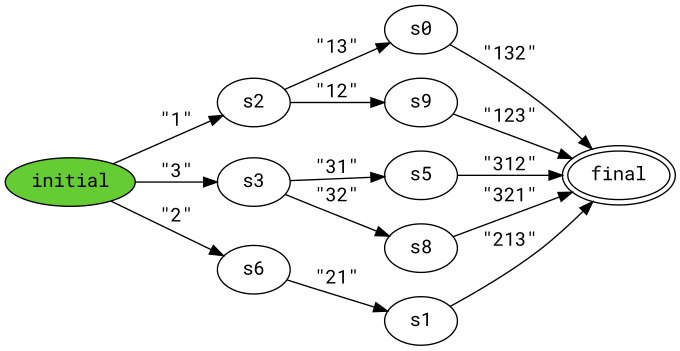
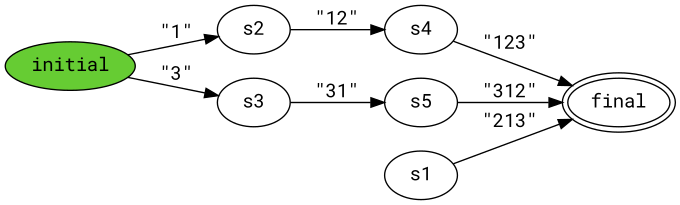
node "s0": removed
node "s9": label "s9" -> "s4"
node "s8": removed
node "s6": removed
